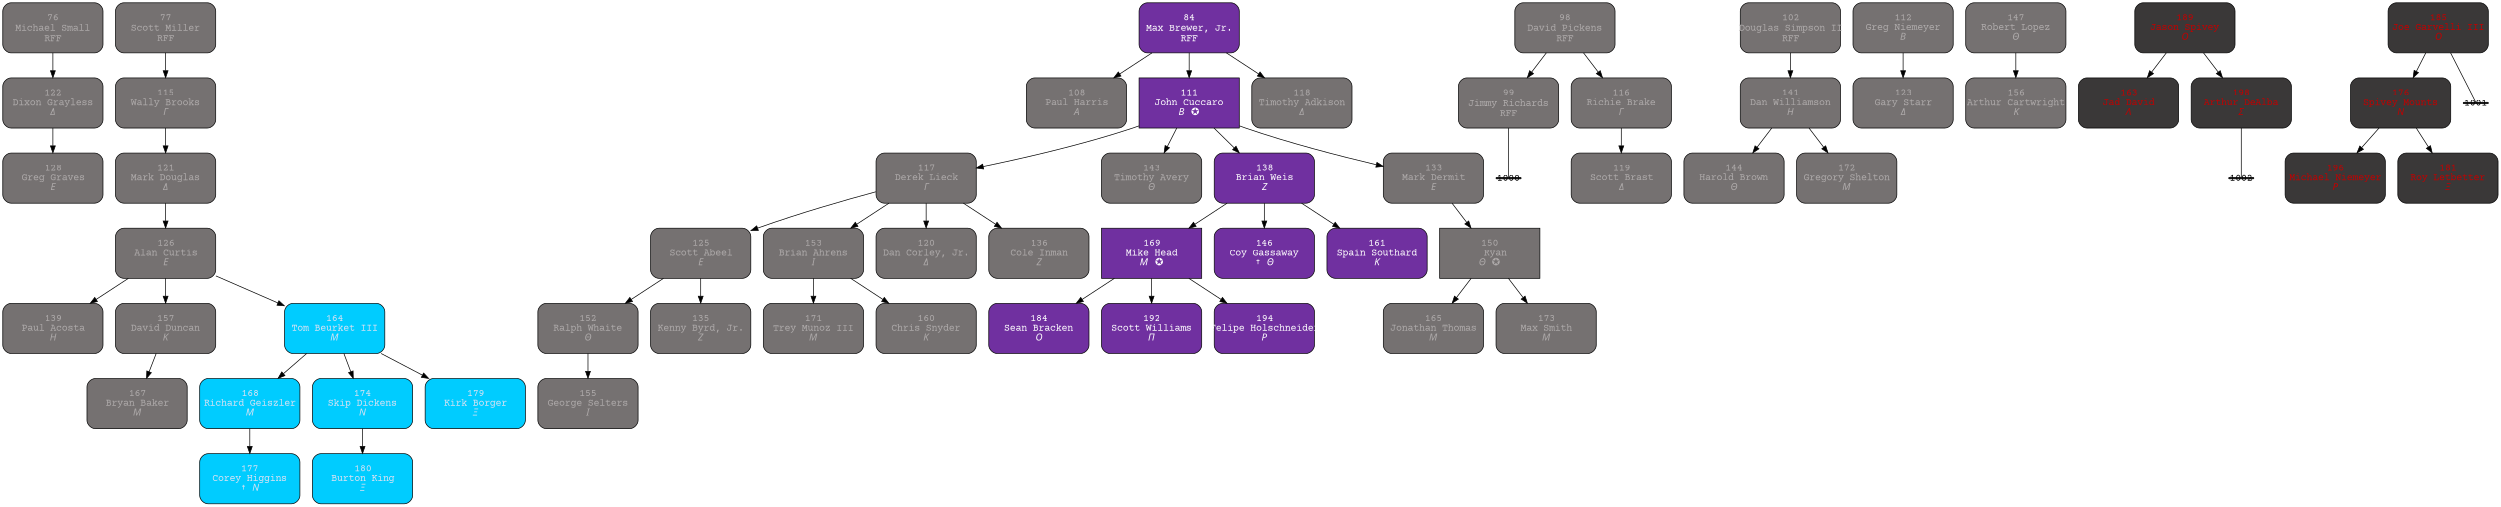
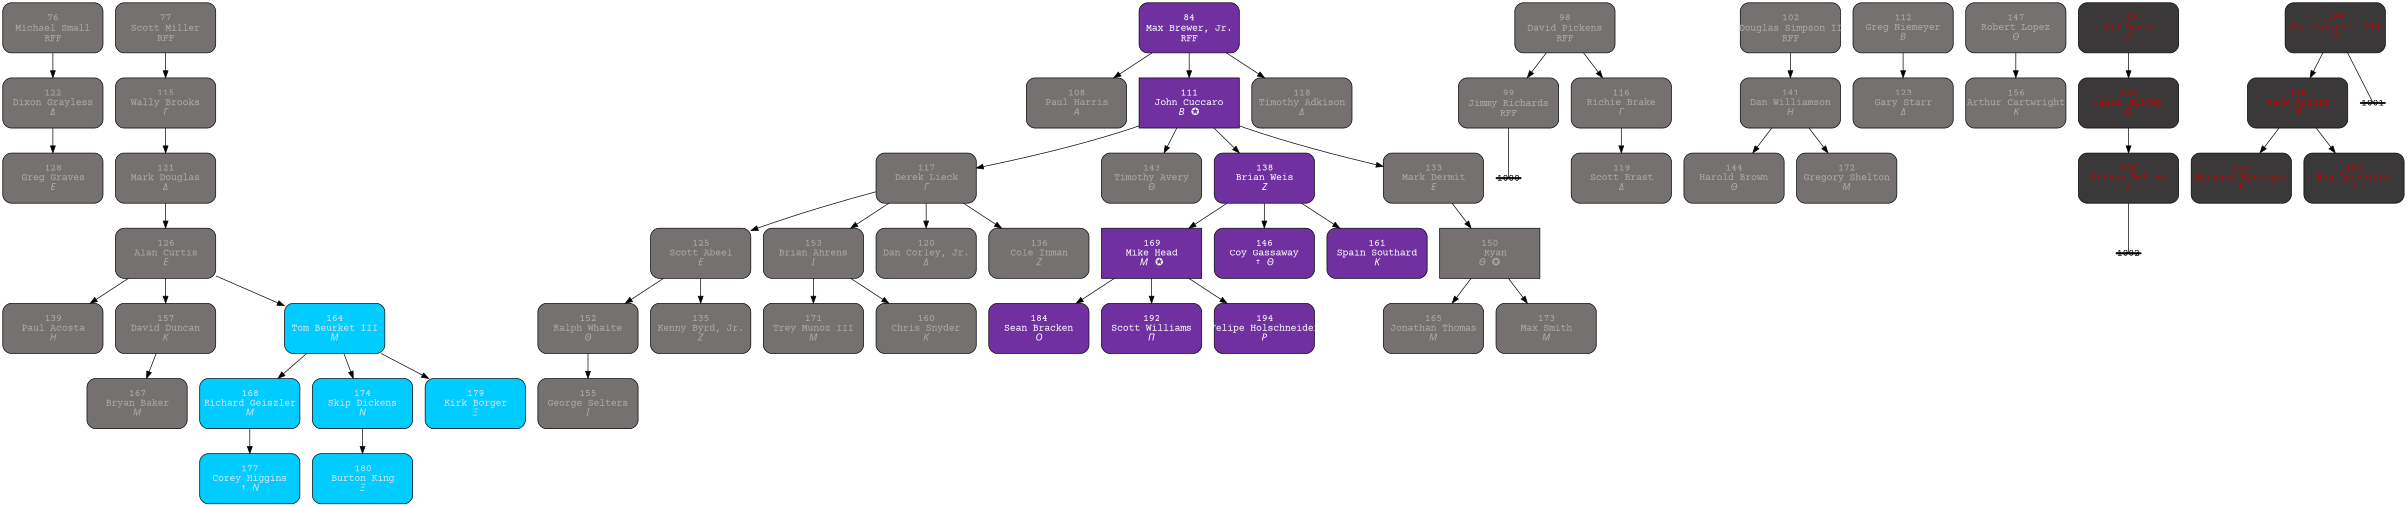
edge "189" -> "163": reversed
node "176": text "Spivey Mounts" -> "Mark Mounts"
